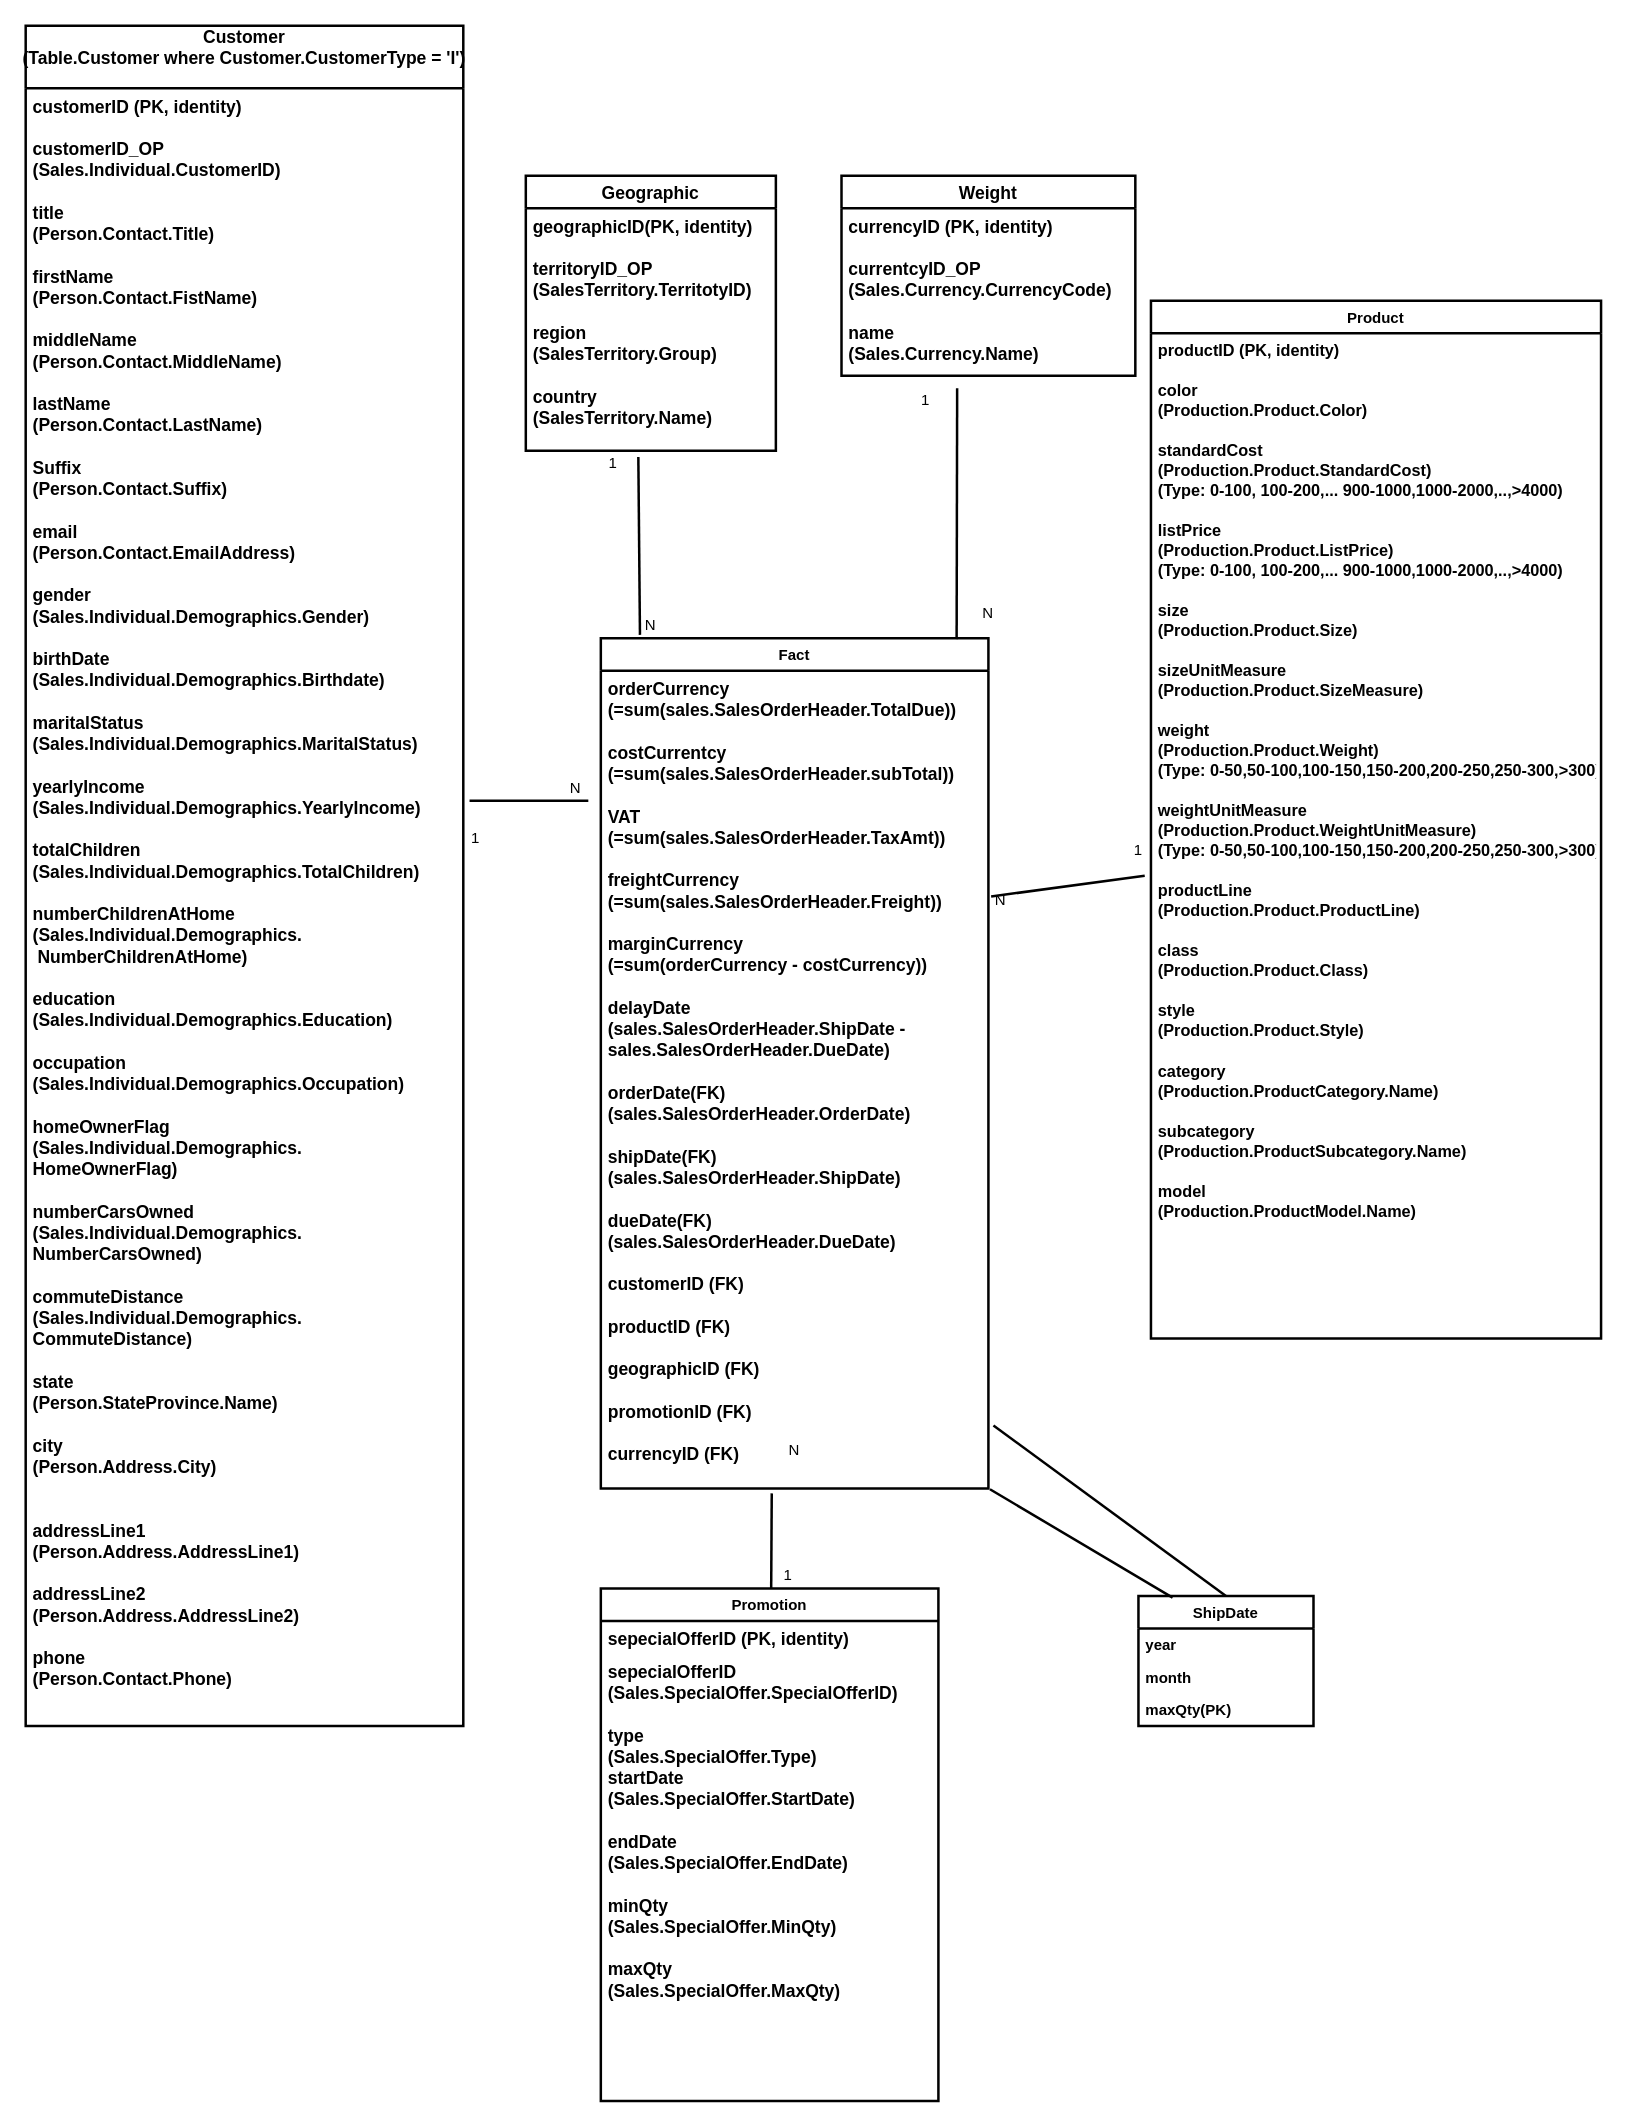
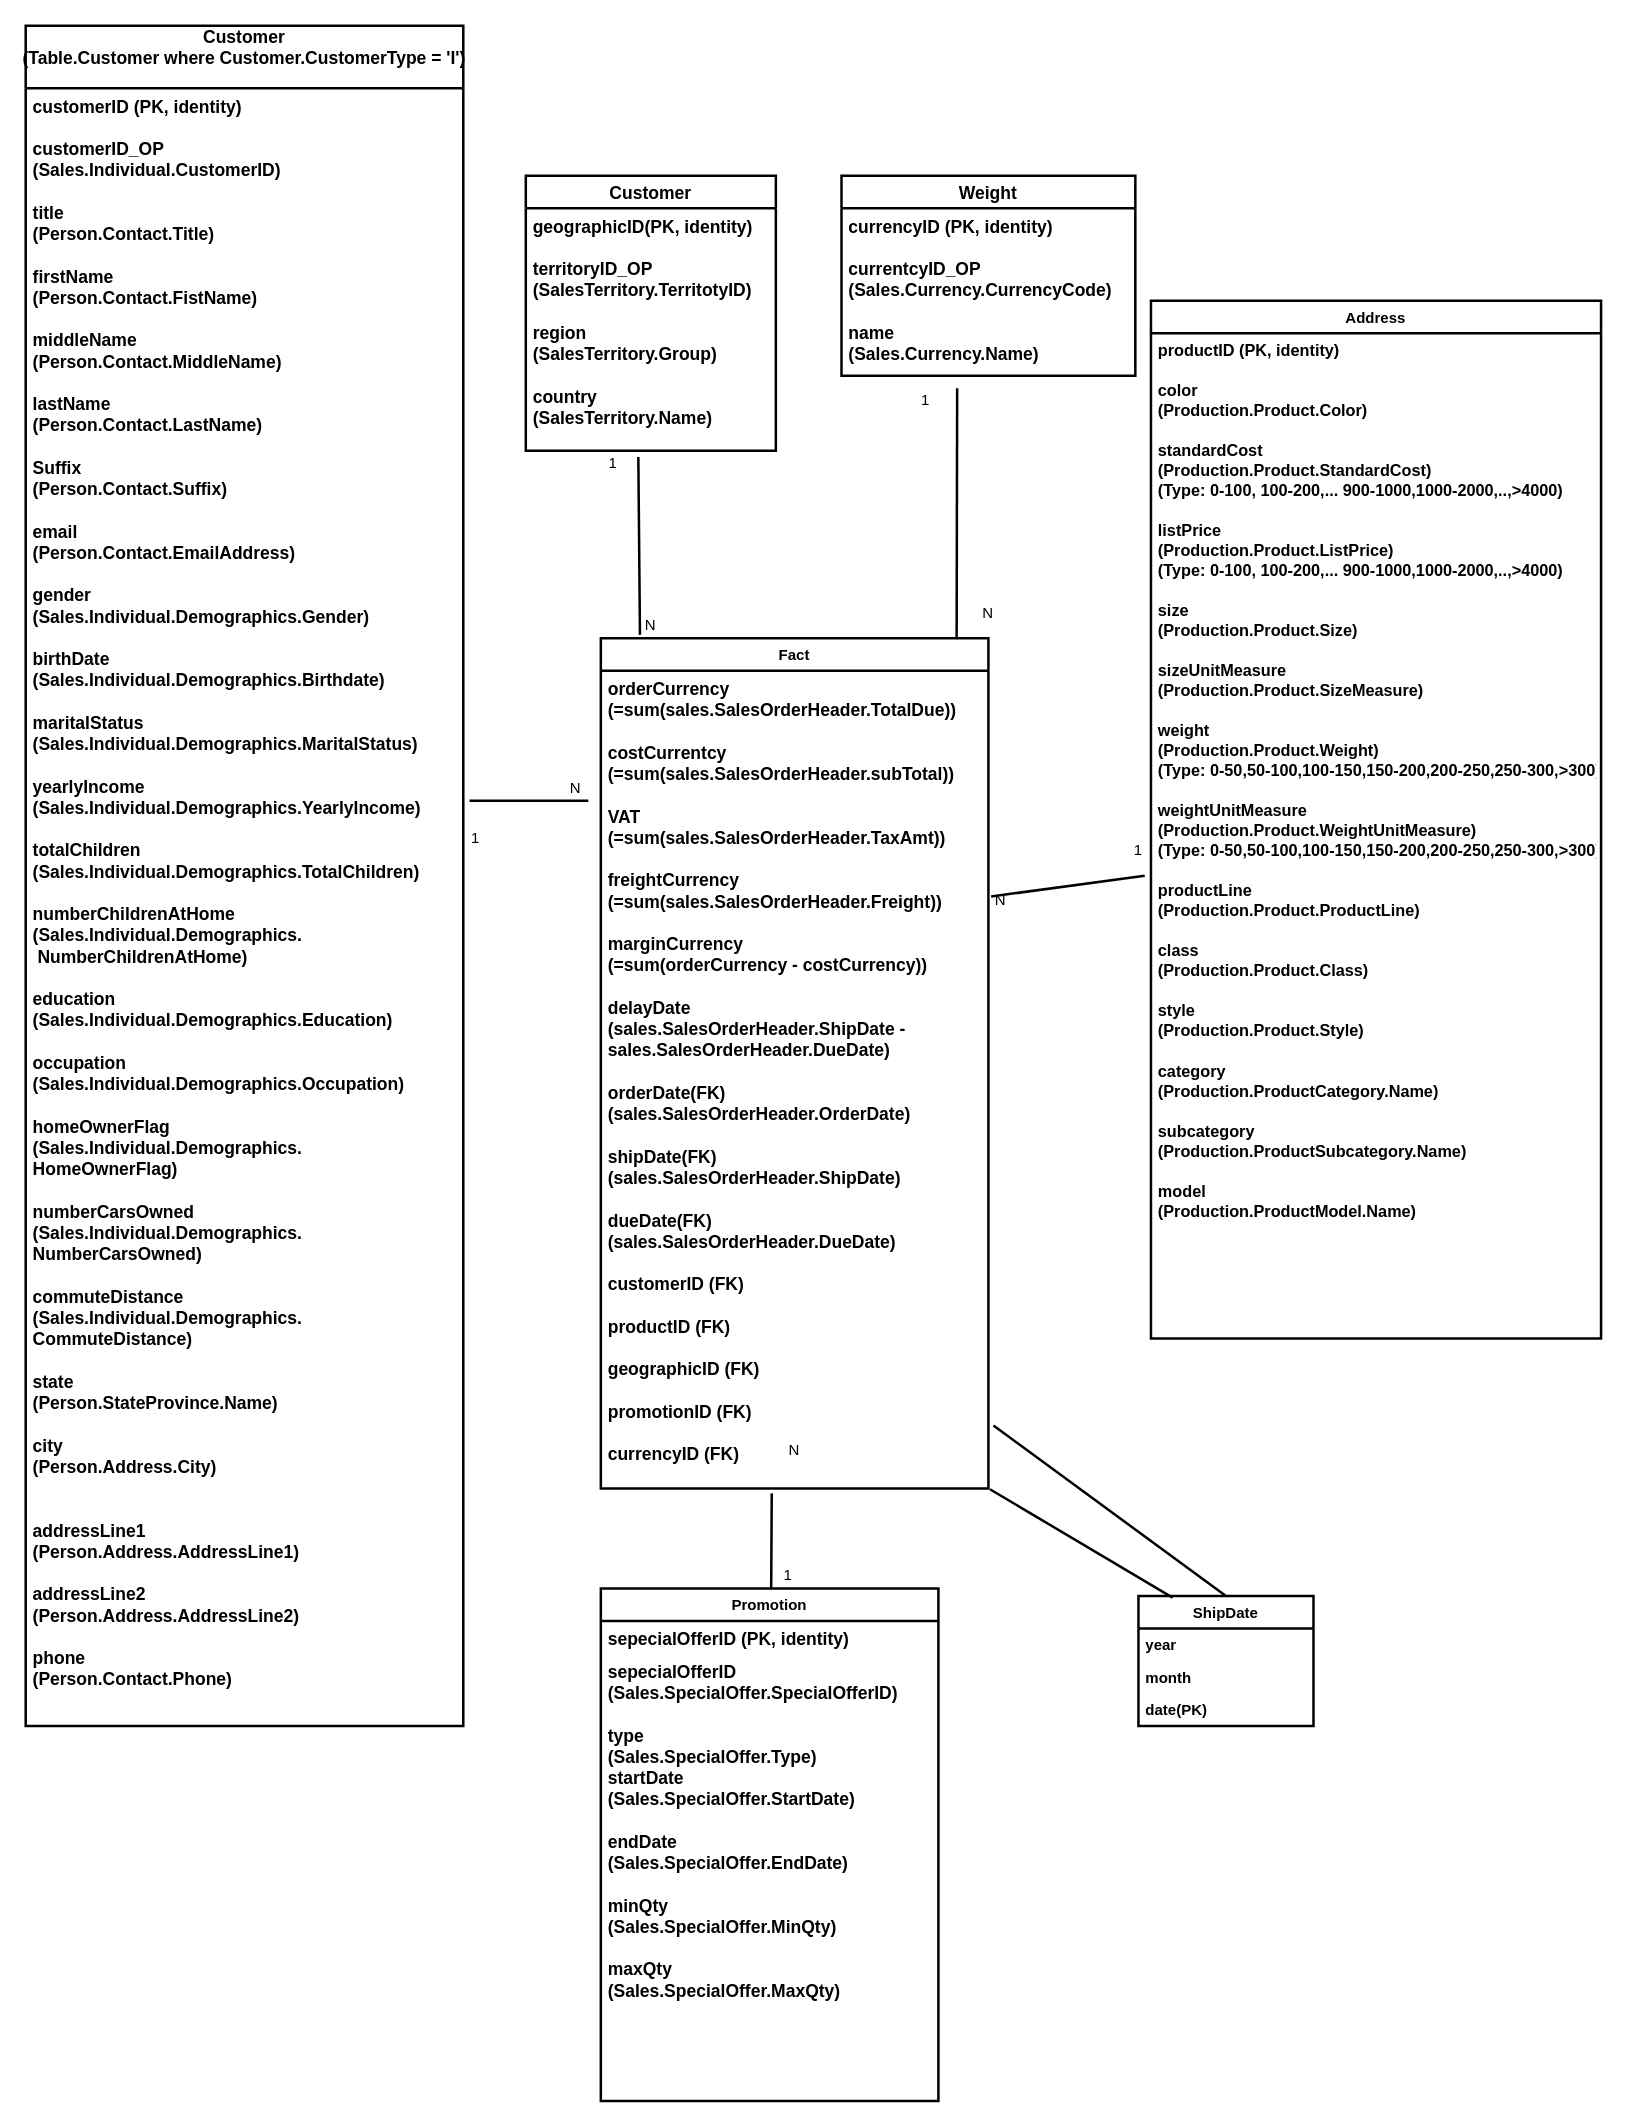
node "Geographic": label "Geographic" -> "Customer"
node "Product": label "Product" -> "Address"
node "maxQty(PK)": label "maxQty(PK)" -> "date(PK)"
